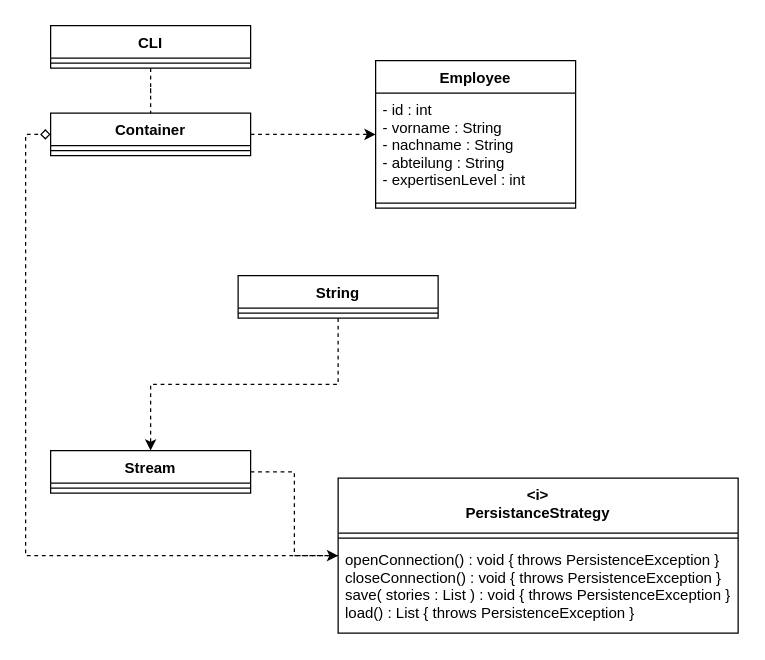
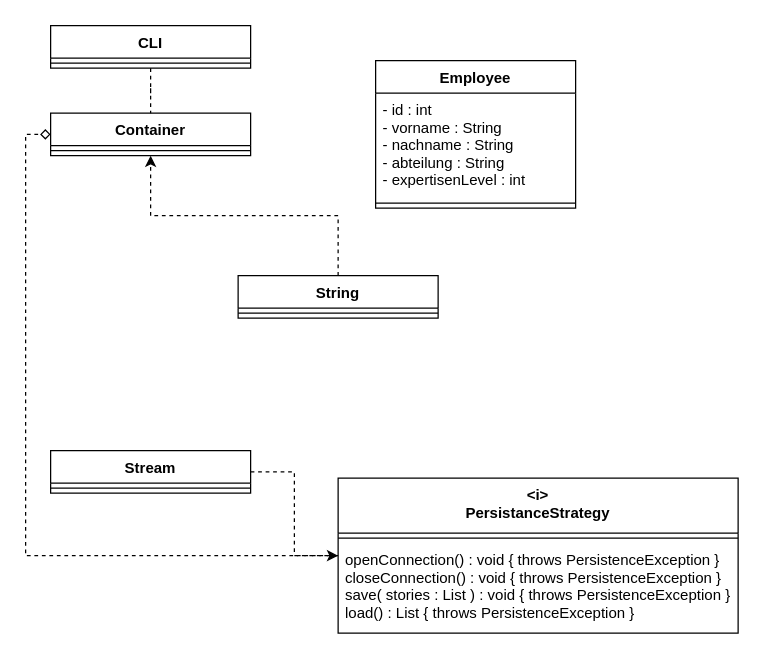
edge "Container" -> "Employee": removed
edge "String" -> "Container": added
edge "String" -> "Stream": removed
